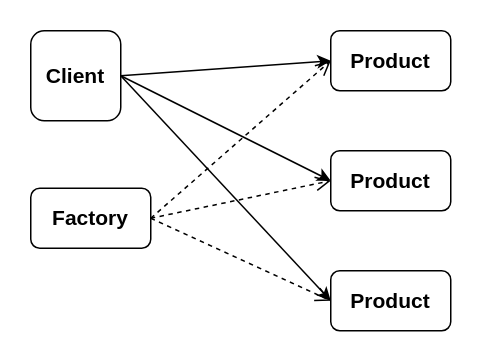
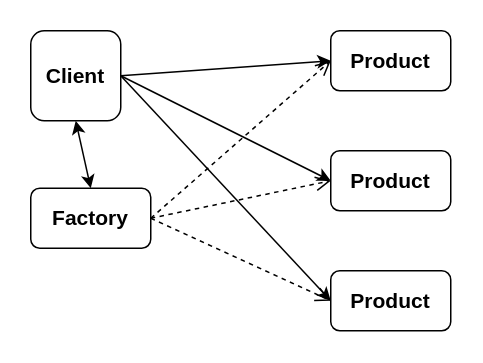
edge "Client" -- "Factory": added
